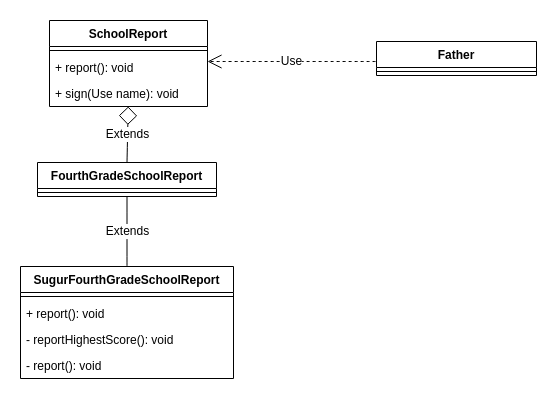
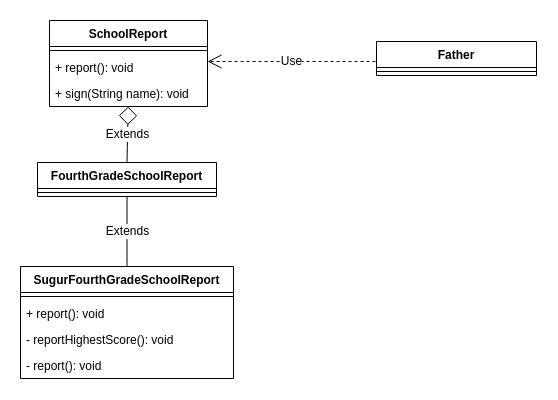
node "+ sign(Use name): void": label "+ sign(Use name): void" -> "+ sign(String name): void"
